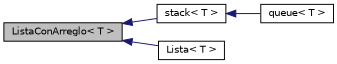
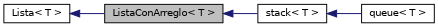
edge "Lista< T >" -> "ListaConArreglo< T >": reversed
